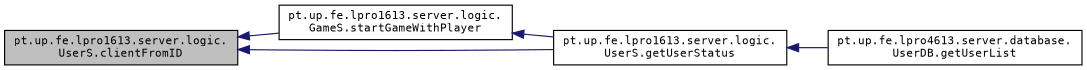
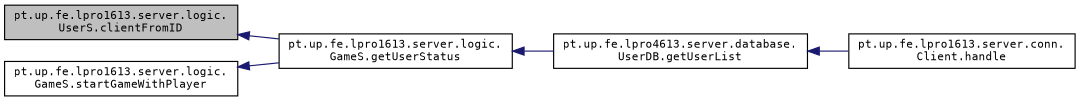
edge "pt.up.fe.lpro1613.server.logic. GameS.startGameWithPlayer" -> "pt.up.fe.lpro1613.server.logic. UserS.clientFromID": removed
node "pt.up.fe.lpro1613.server.logic. UserS.getUserStatus": label "pt.up.fe.lpro1613.server.logic. UserS.getUserStatus" -> "pt.up.fe.lpro1613.server.logic. GameS.getUserStatus"
node "pt.up.fe.lpro1613.server.conn. Client.handle": added
